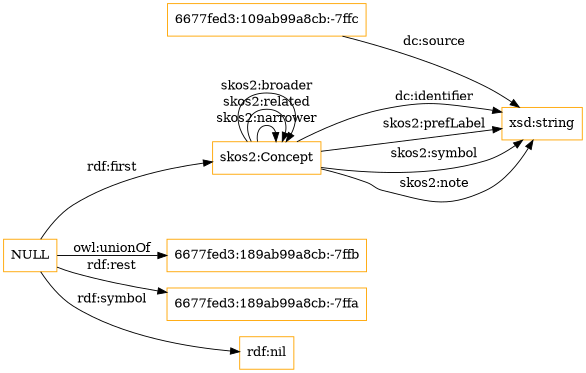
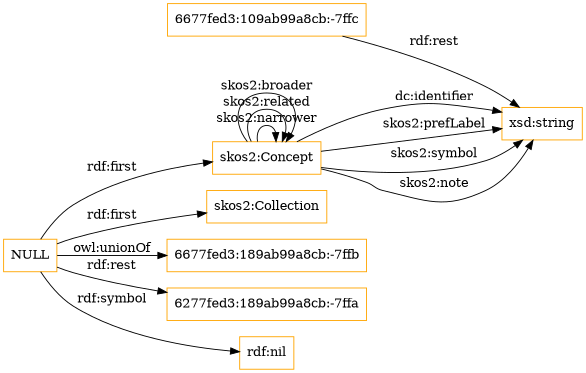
edge "6677fed3:109ab99a8cb:-7ffc" -> "xsd:string": label "dc:source" -> "rdf:rest"
node "skos2:Collection": added
node "6677fed3:189ab99a8cb:-7ffa": label "6677fed3:189ab99a8cb:-7ffa" -> "6277fed3:189ab99a8cb:-7ffa"
